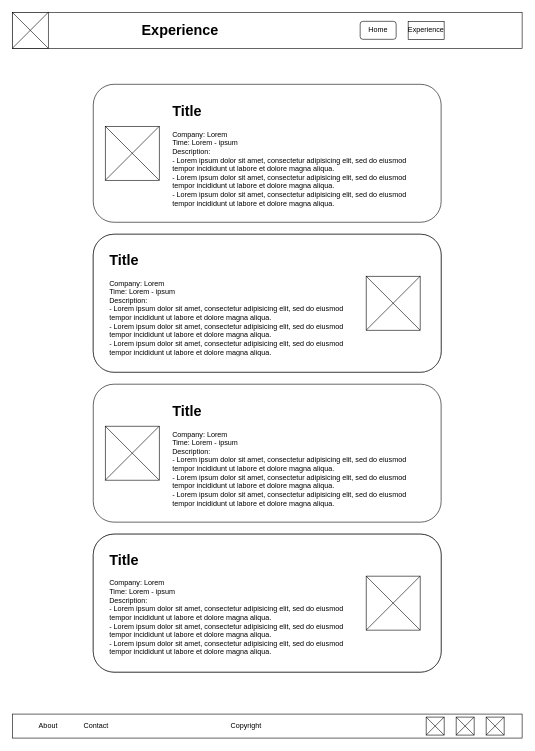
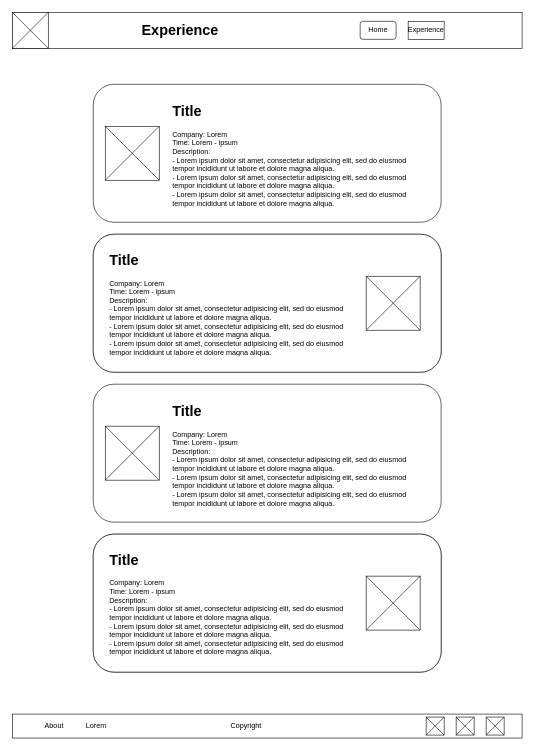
node "About": moved (48, 726) -> (54, 726)
node "Contact": label "Contact" -> "Lorem"
